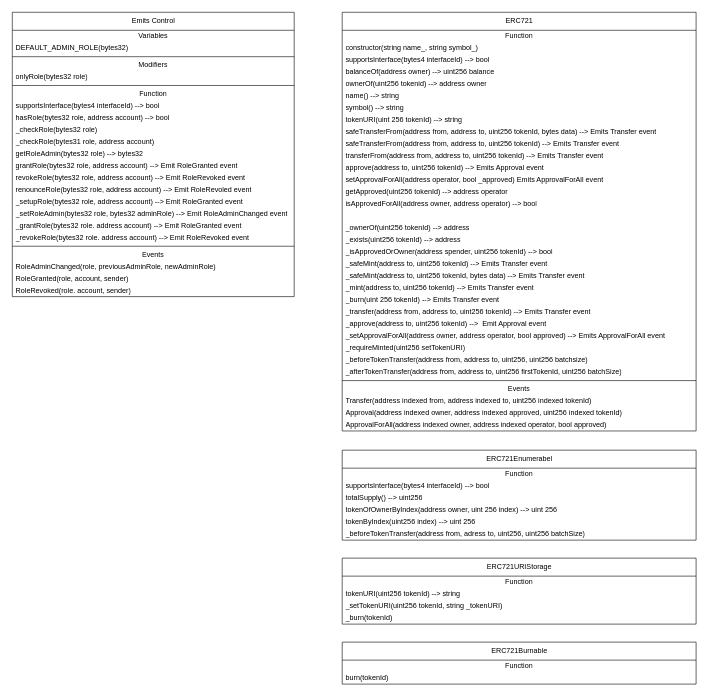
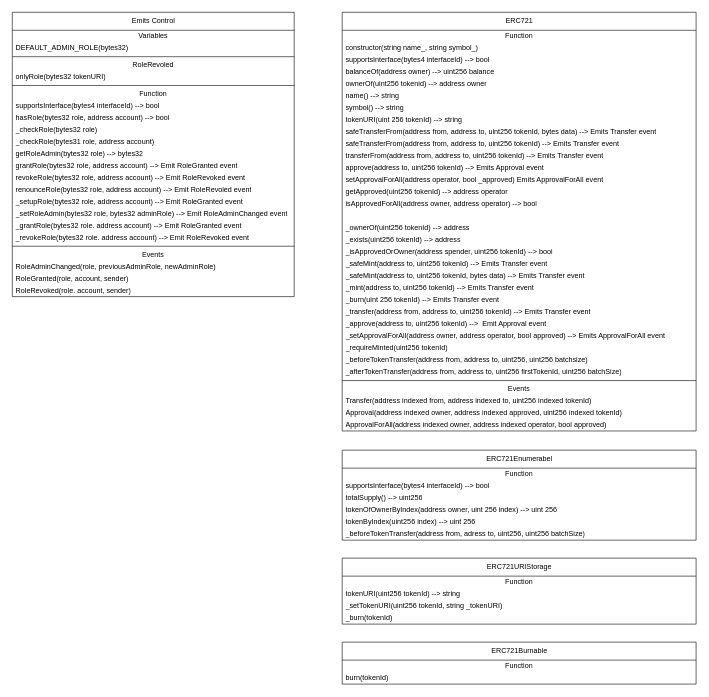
node "Modifiers": label "Modifiers" -> "RoleRevoled"
node "onlyRole(bytes32 role)": label "onlyRole(bytes32 role)" -> "onlyRole(bytes32 tokenURI)"
node "_requireMinted(uint256 setTokenURI)": label "_requireMinted(uint256 setTokenURI)" -> "_requireMinted(uint256 tokenId)"
